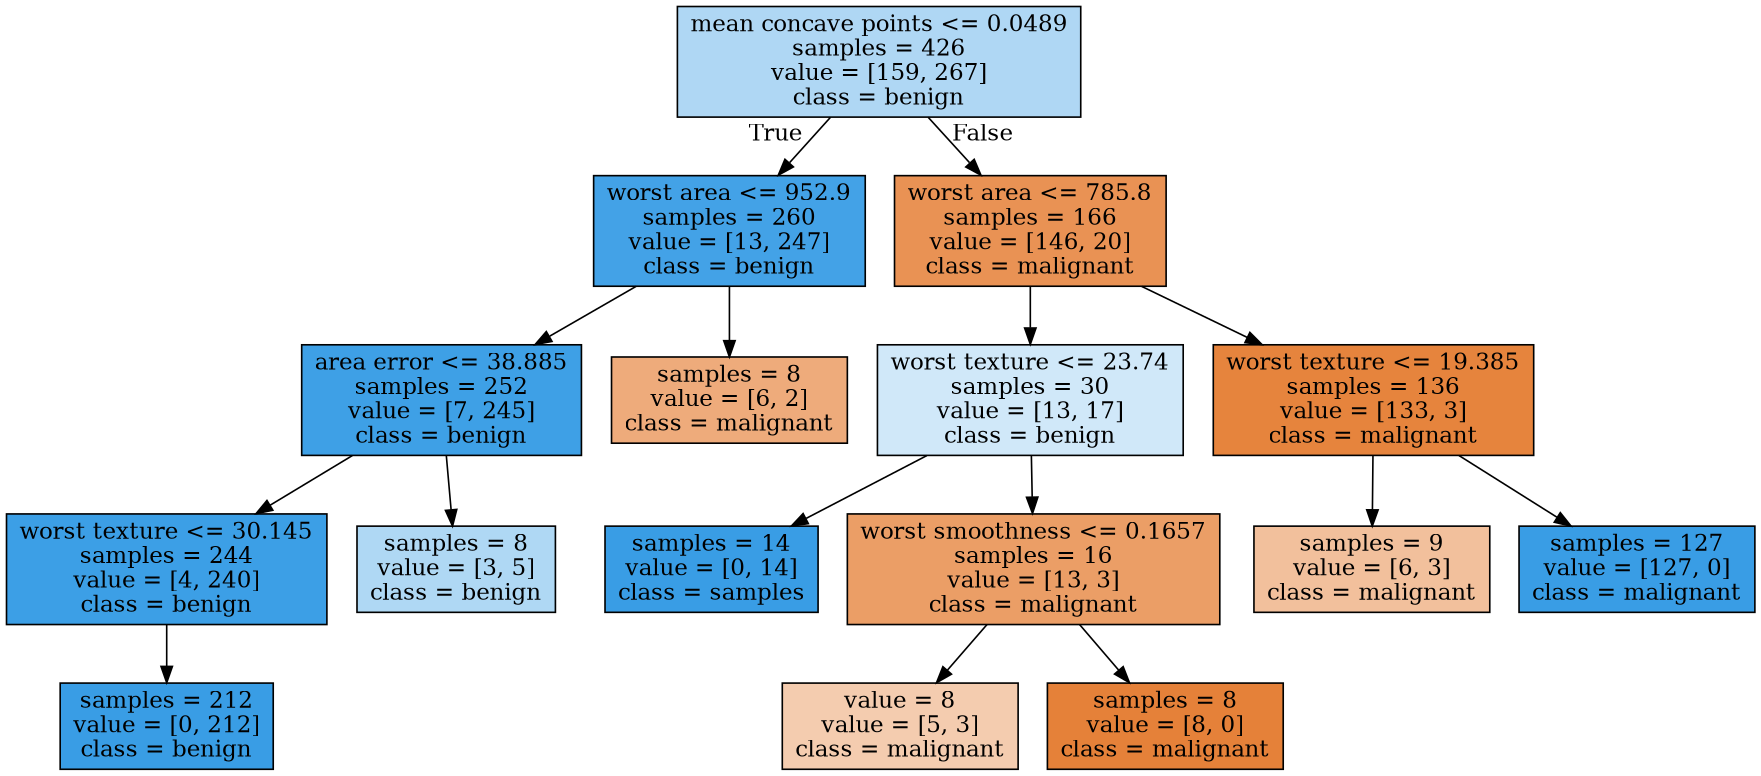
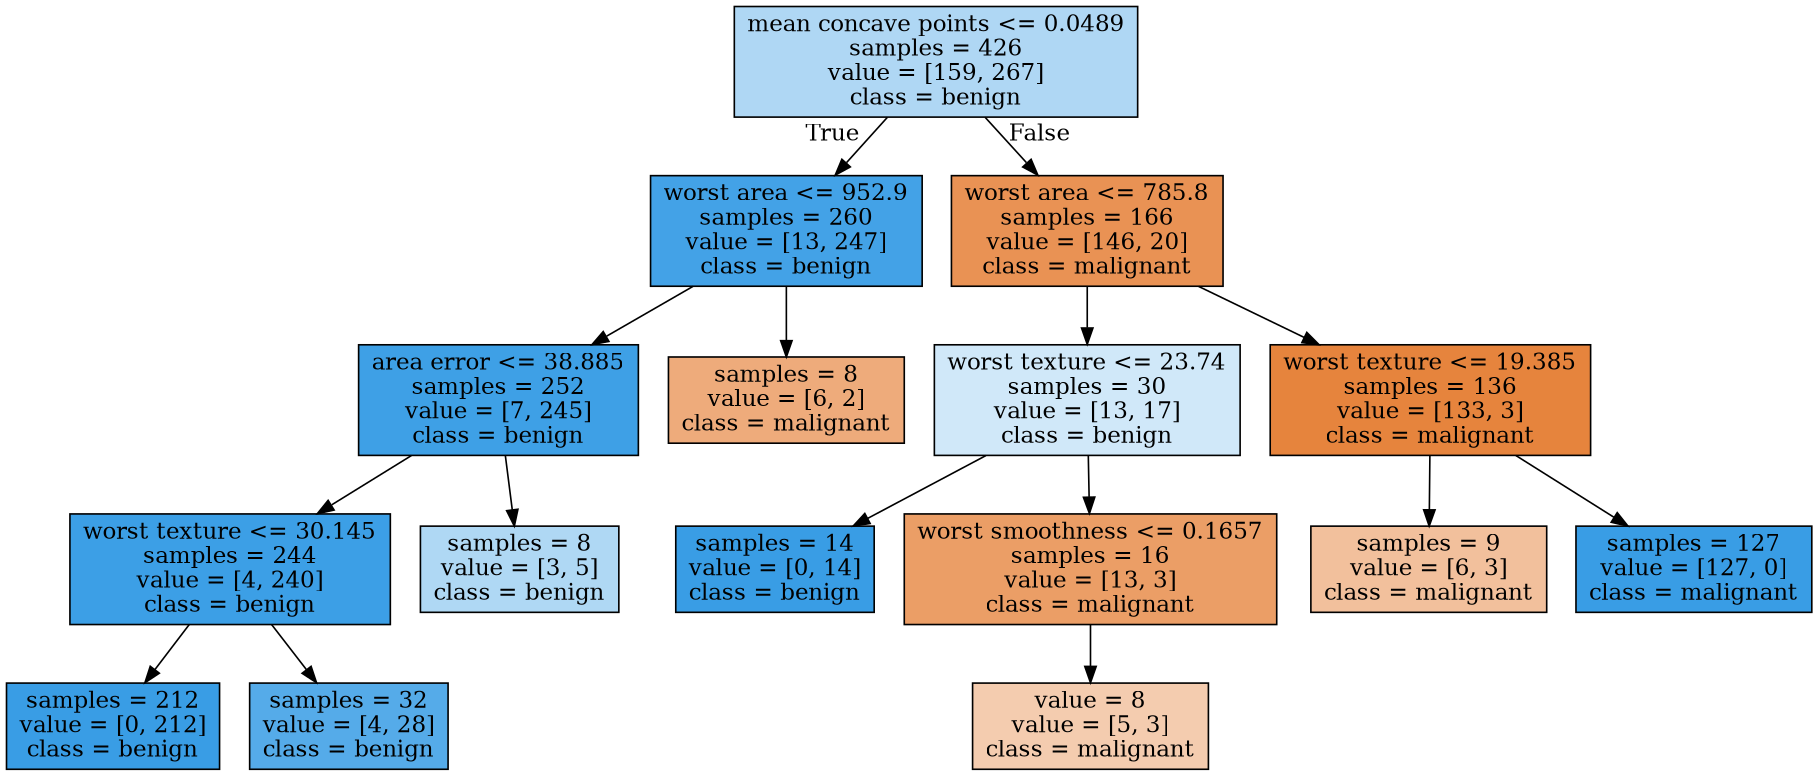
node "samples = 14 value = [0, 14] class = samples": label "samples = 14 value = [0, 14] class = samples" -> "samples = 14 value = [0, 14] class = benign"
node "samples = 32 value = [4, 28] class = benign": added
node "samples = 8 value = [8, 0] class = malignant": removed
